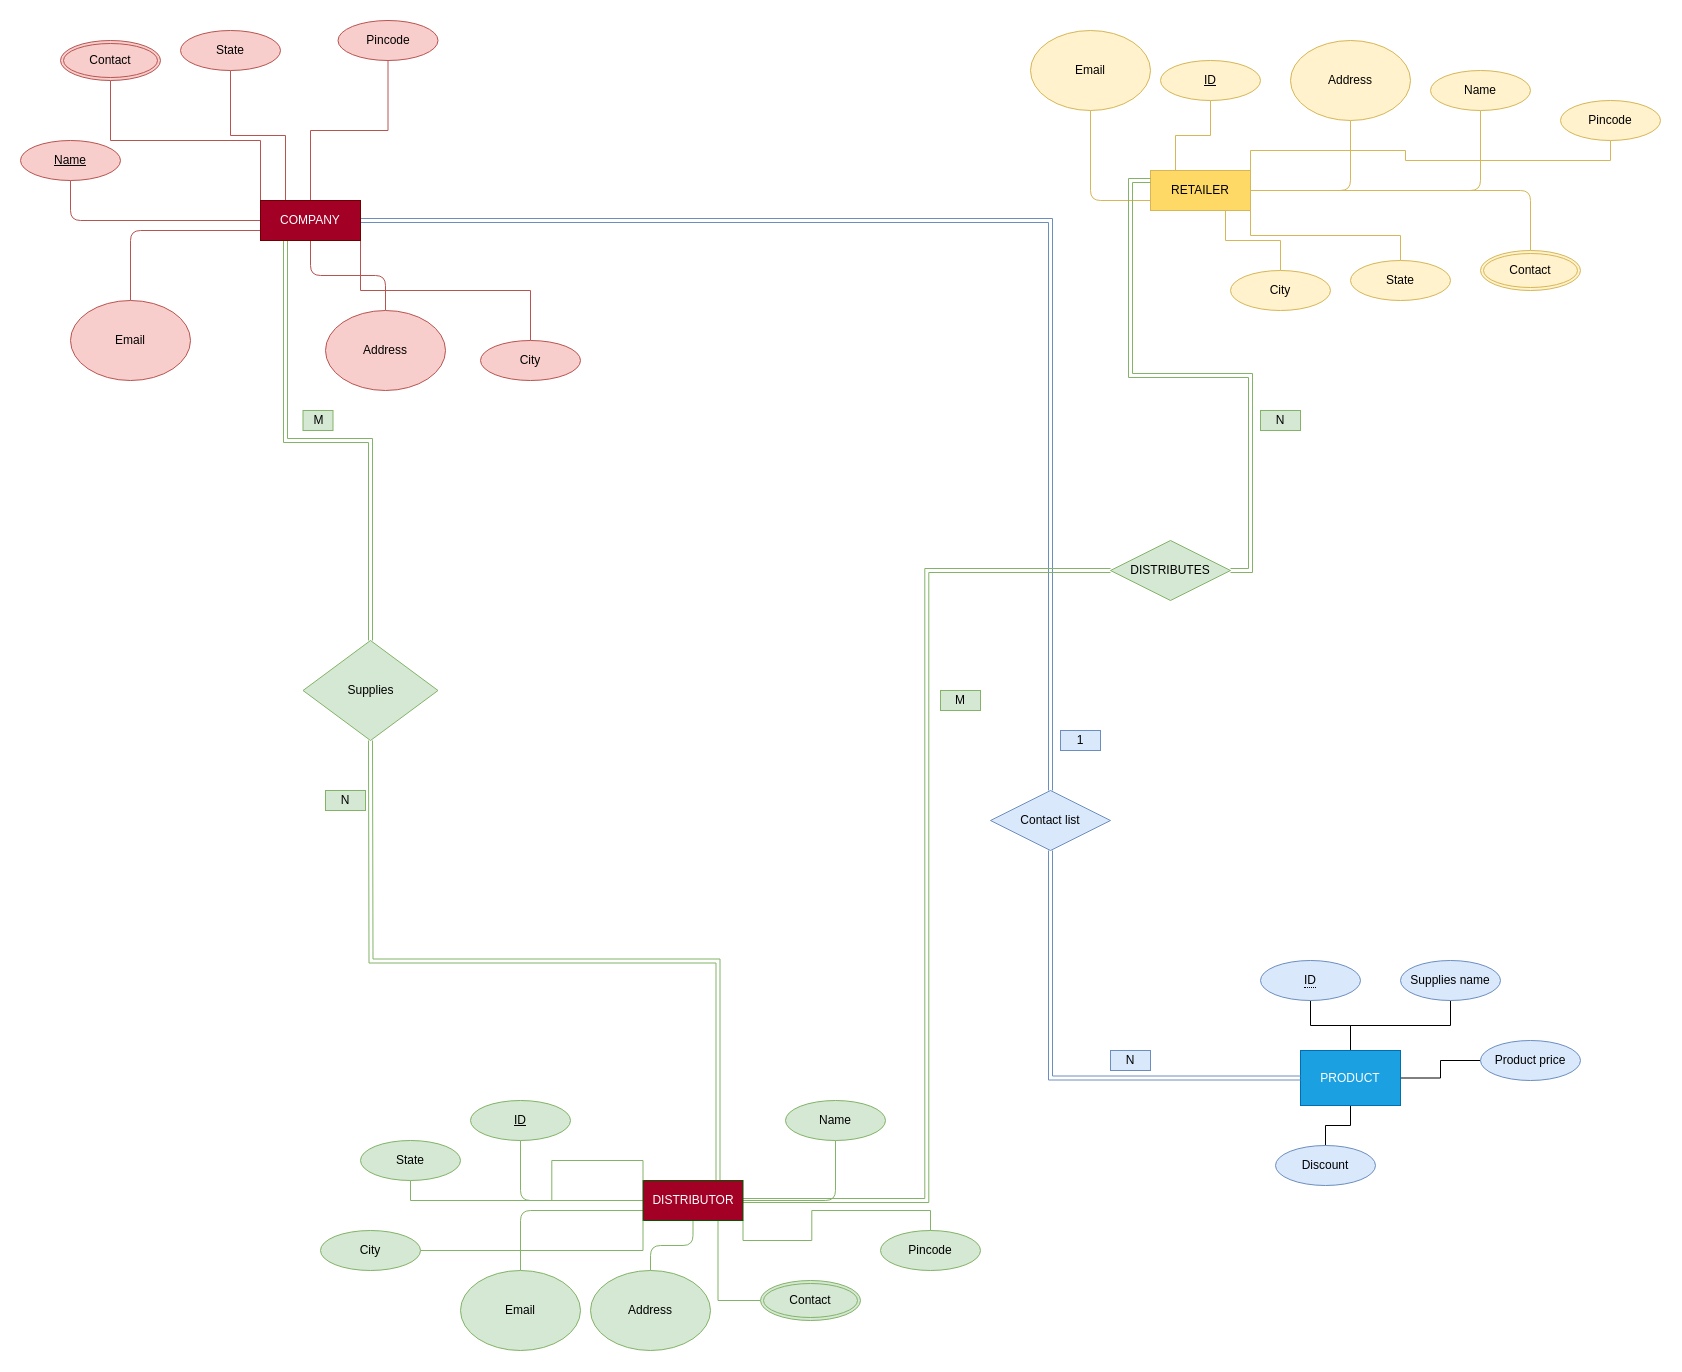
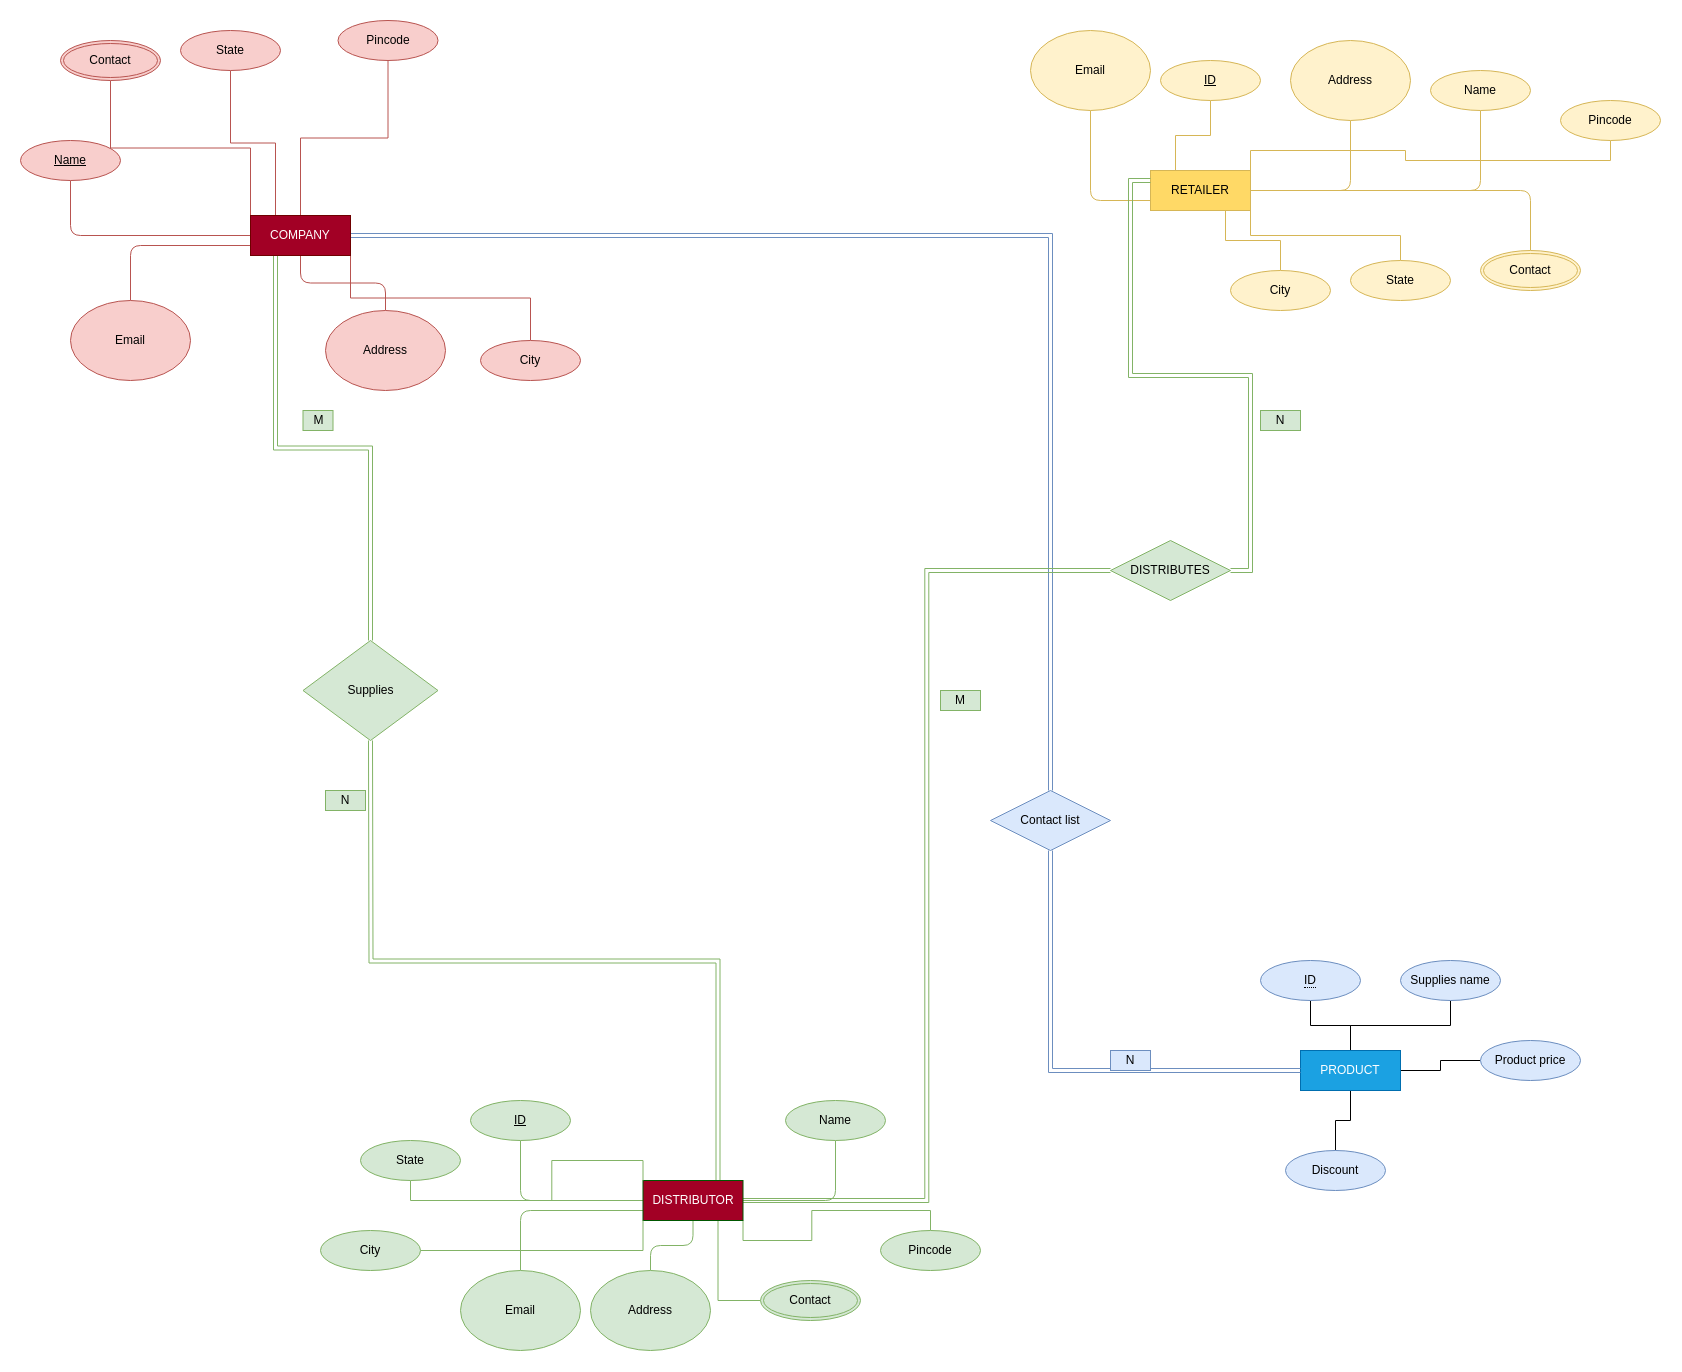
node "COMPANY": moved (311, 221) -> (301, 236)
node "1": removed
node "PRODUCT": size 100x55 -> 100x40
node "Discount": moved (1326, 1166) -> (1336, 1171)
